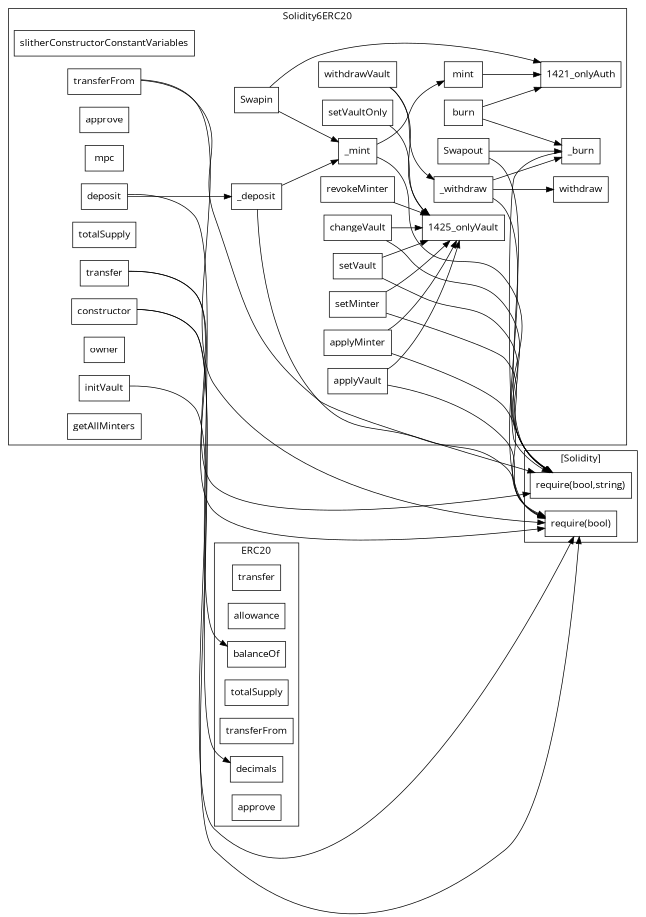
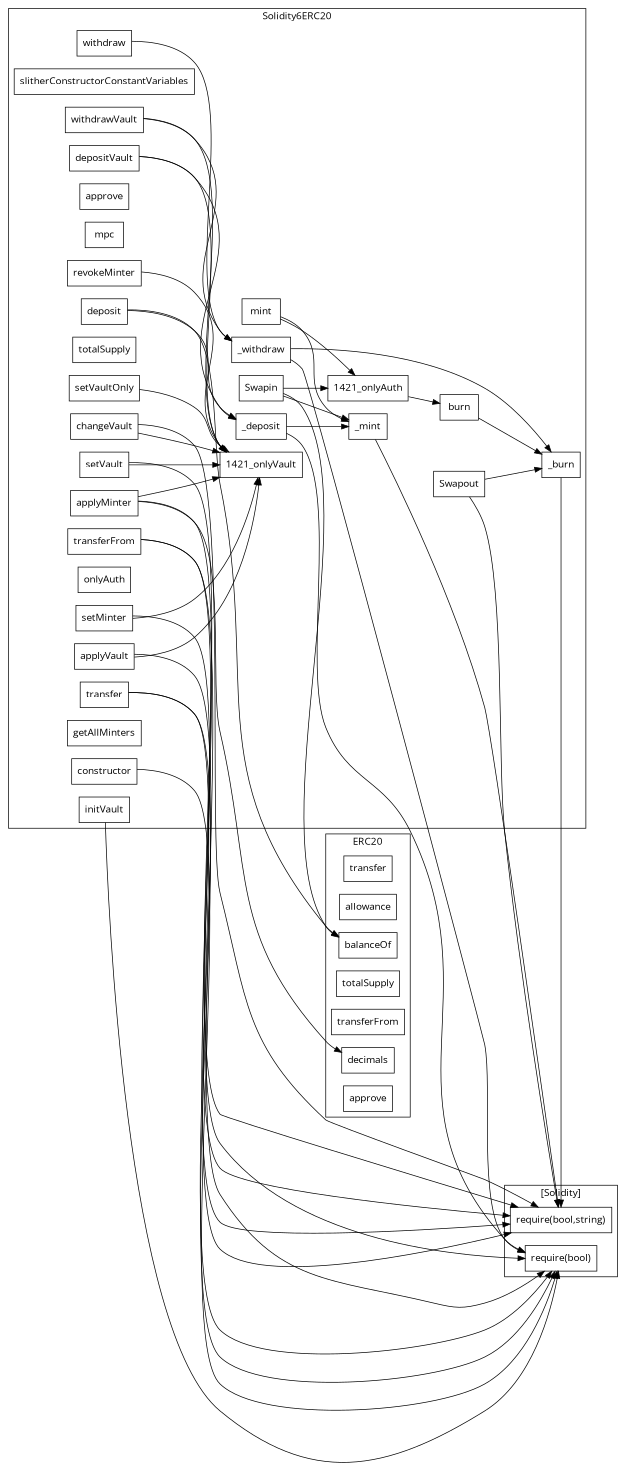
edge "burn" -> "1421_onlyAuth": reversed
edge "_mint" -> "mint": reversed
node "depositVault": added
edge "_withdraw" -> "withdraw": reversed
node "1425_onlyVault": label "1425_onlyVault" -> "1421_onlyVault"
node "owner": label "owner" -> "onlyAuth"
edge "constructor" -> "decimals": now "applyMinter" -> "decimals"
edge "Swapin" -> "balanceOf": added
